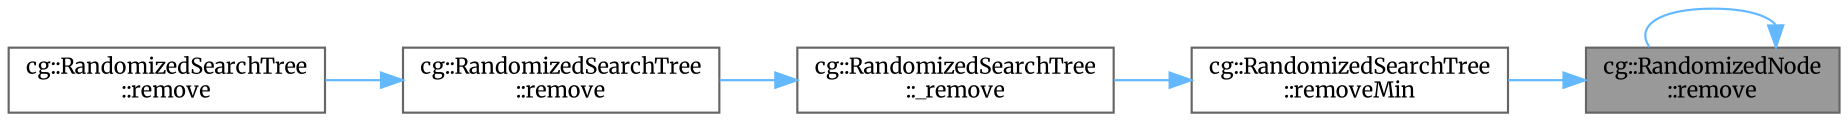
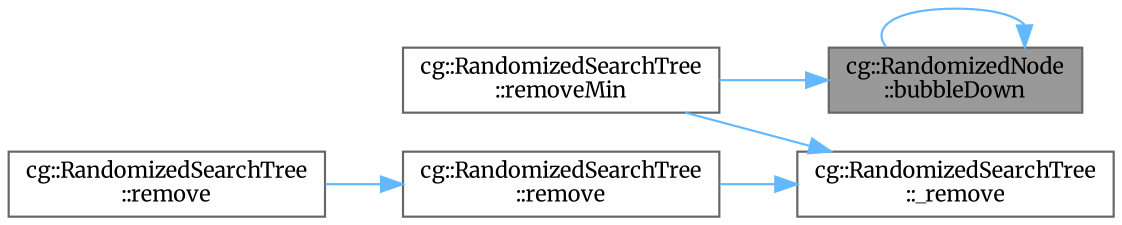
edge "cg::RandomizedSearchTree ::_remove" -> "cg::RandomizedSearchTree ::removeMin": reversed
node "cg::RandomizedNode ::remove": label "cg::RandomizedNode ::remove" -> "cg::RandomizedNode ::bubbleDown"
